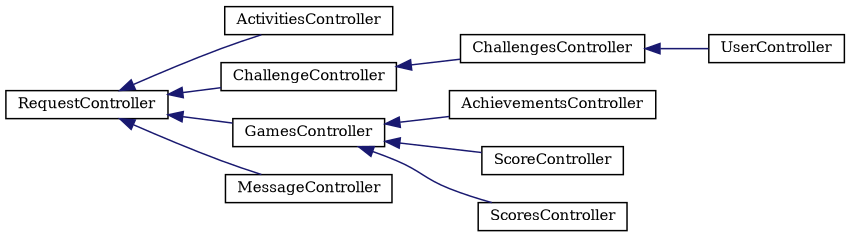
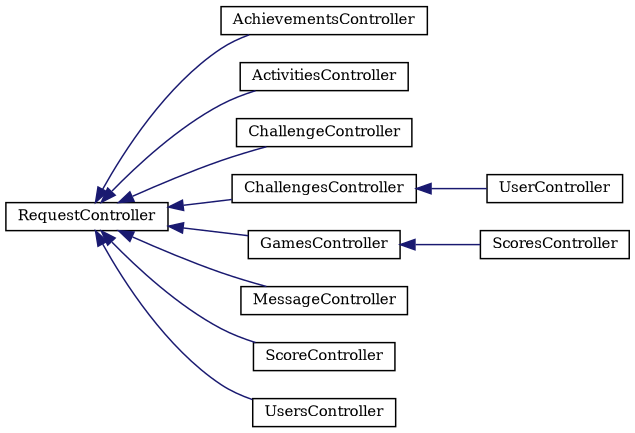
edge "ChallengesController" -> "ChallengeController": now "ChallengesController" -> "RequestController"
edge "AchievementsController" -> "GamesController": now "AchievementsController" -> "RequestController"
edge "ScoreController" -> "GamesController": now "ScoreController" -> "RequestController"
node "UsersController": added
